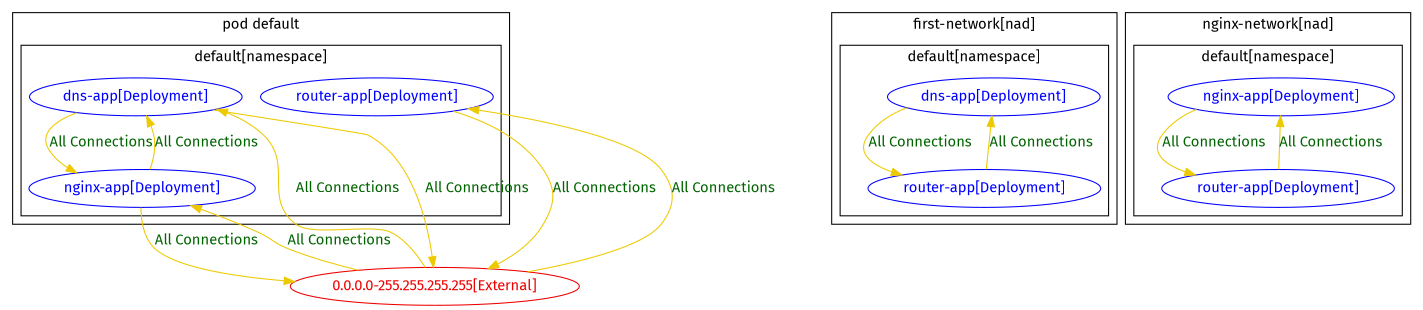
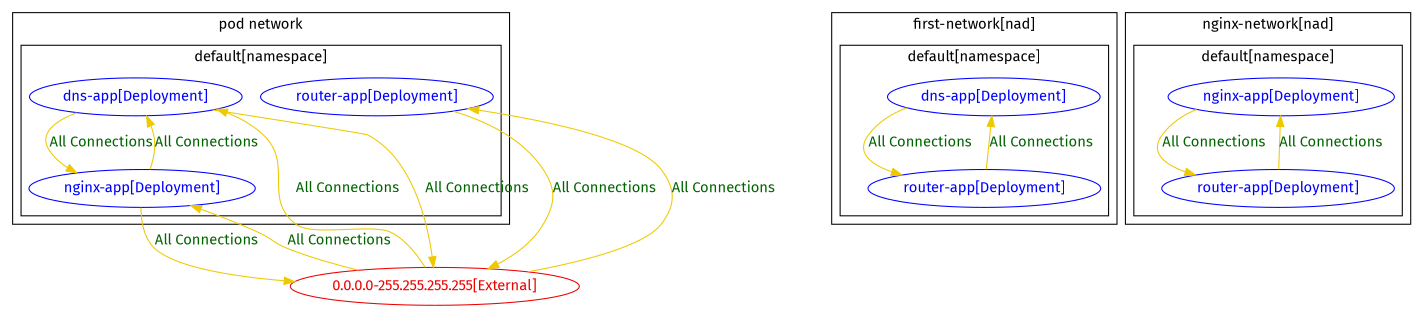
cluster "pod default": label "pod default" -> "pod network"
